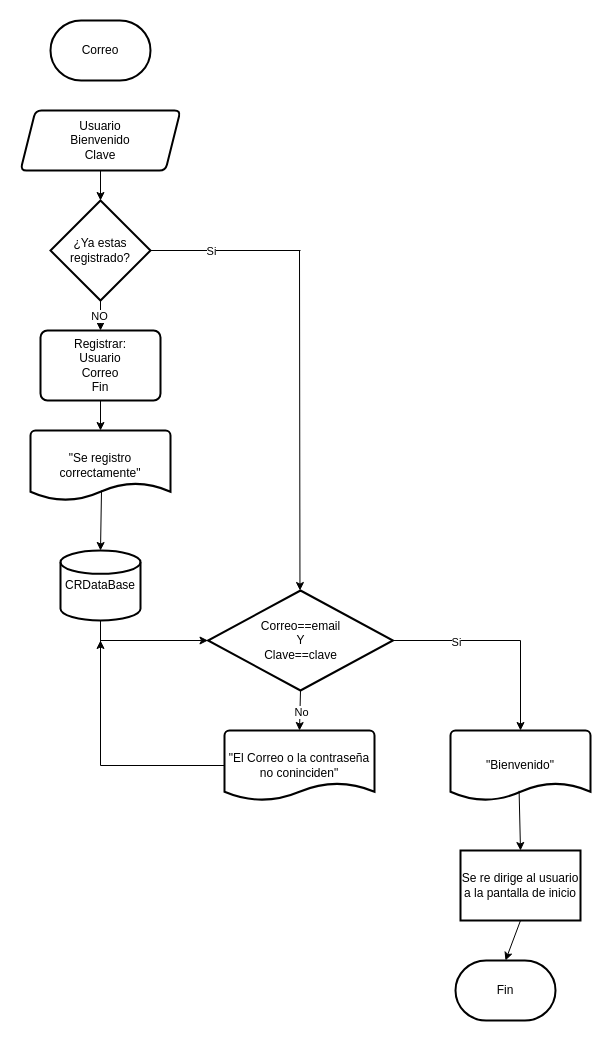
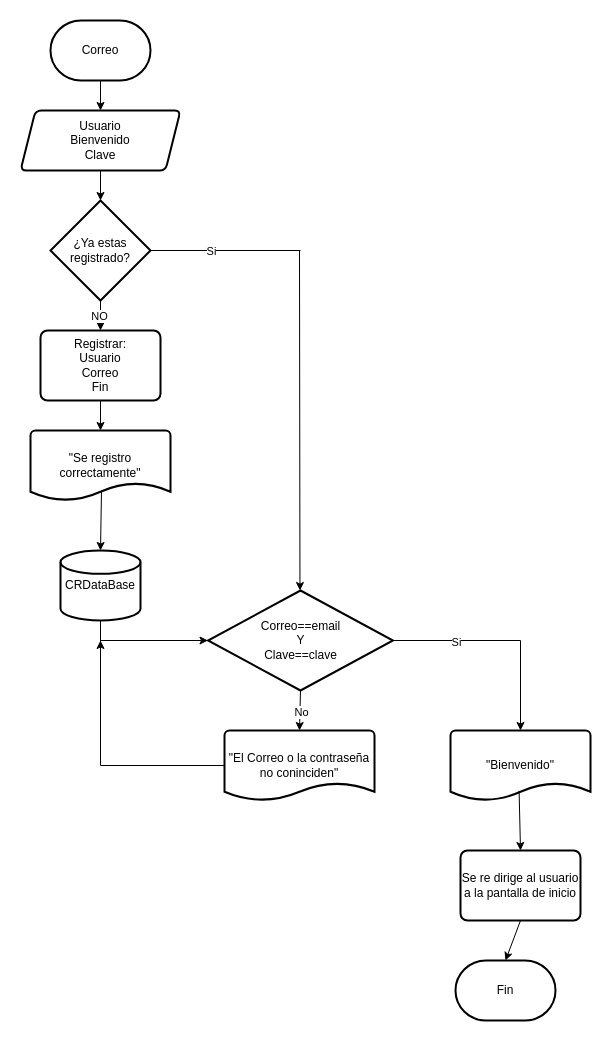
edge "Correo" -> "Usuario Bienvenido Clave": added
node "Se re dirige al usuario a la pantalla de inicio": shape rectangle -> rounded rectangle
